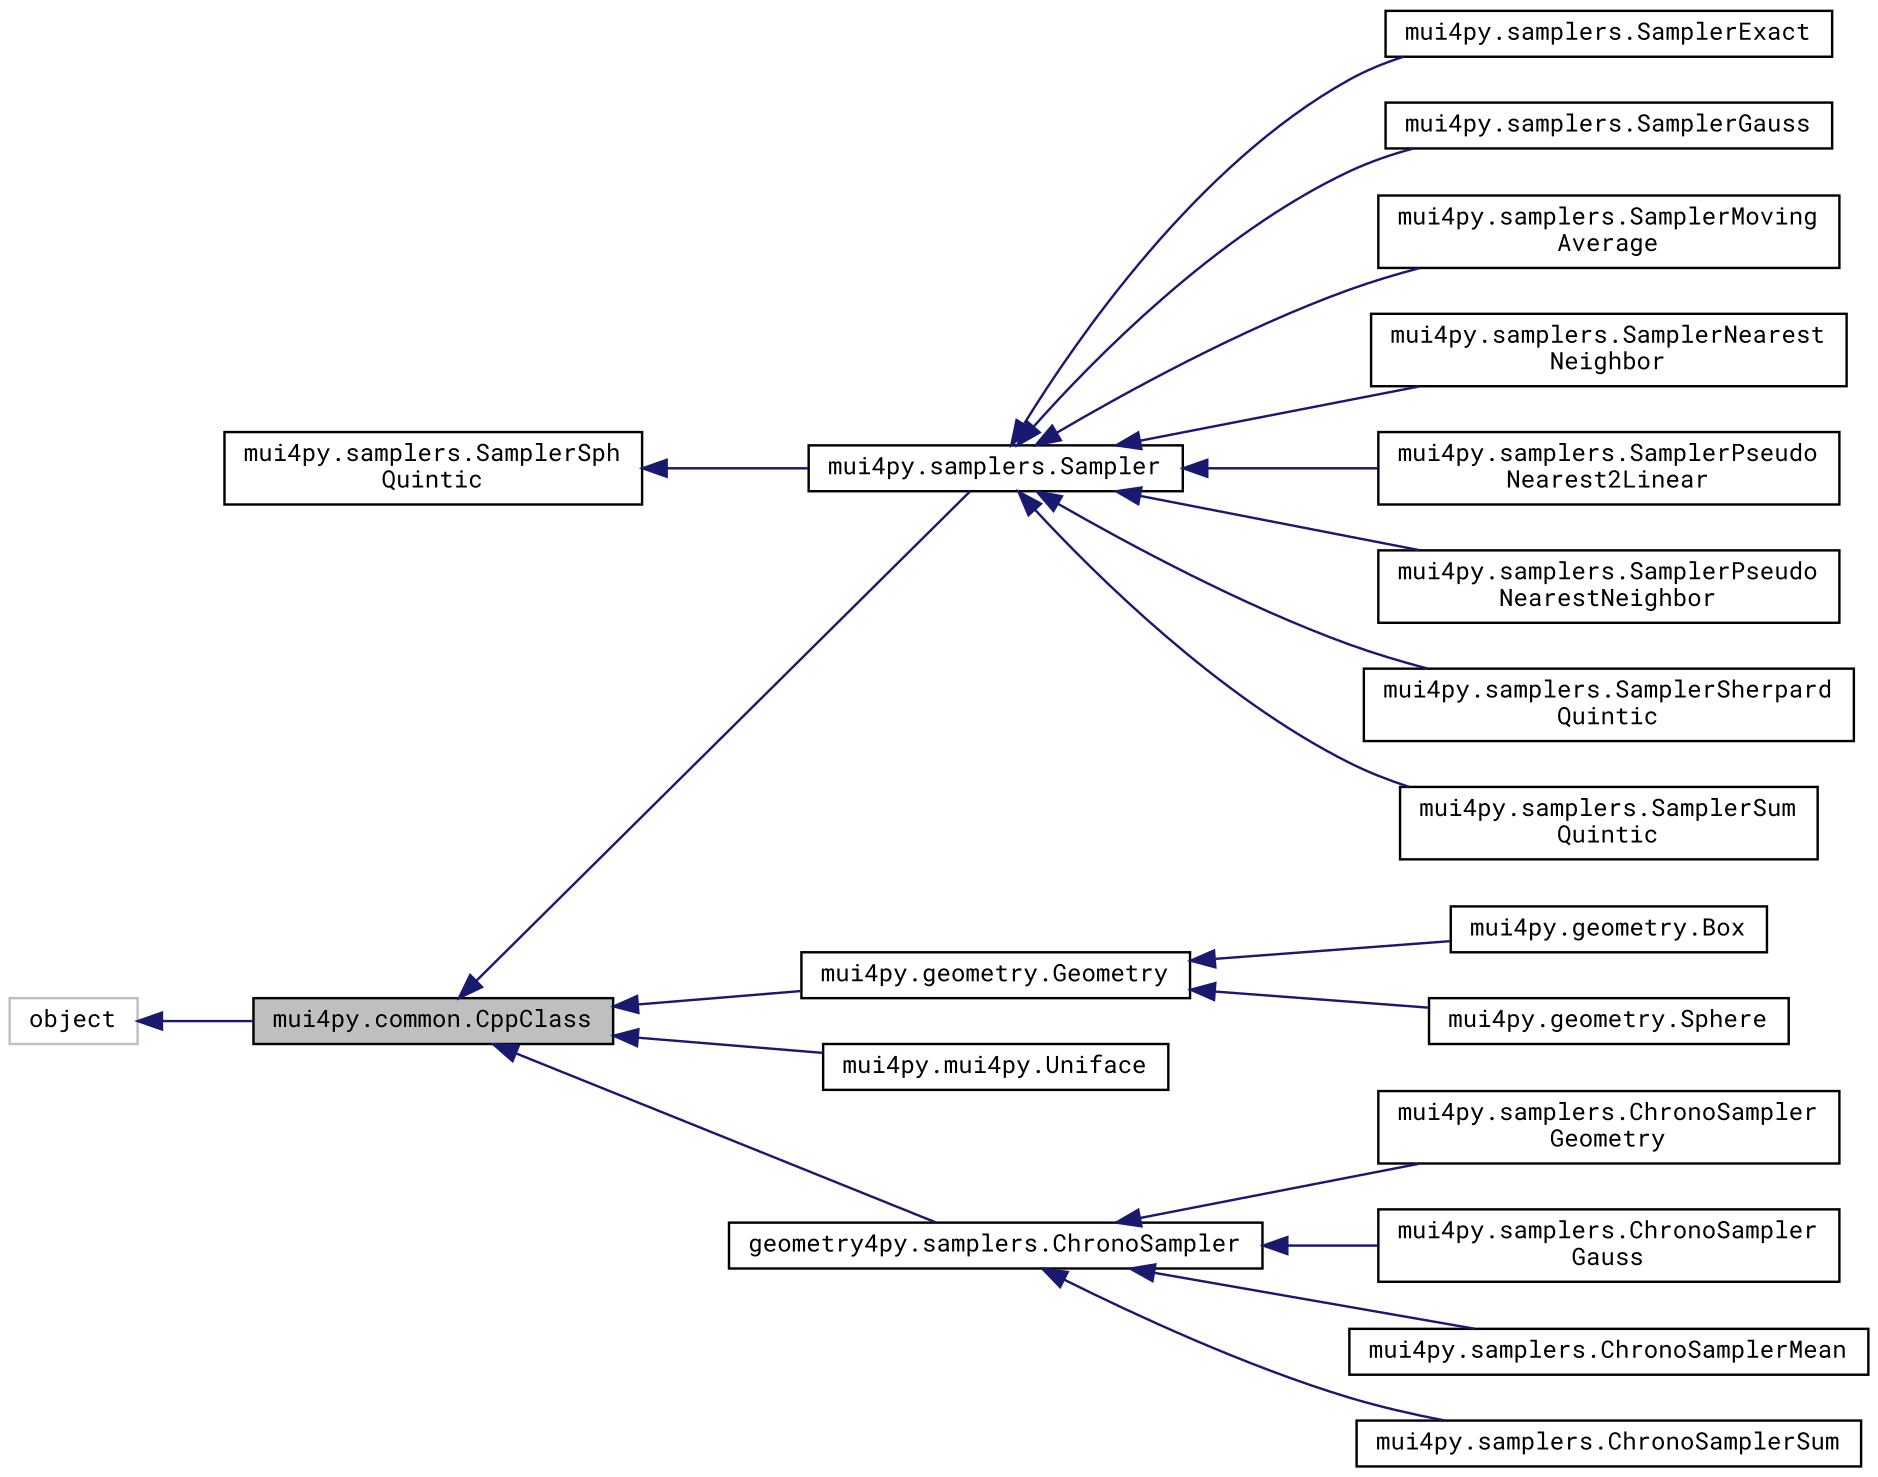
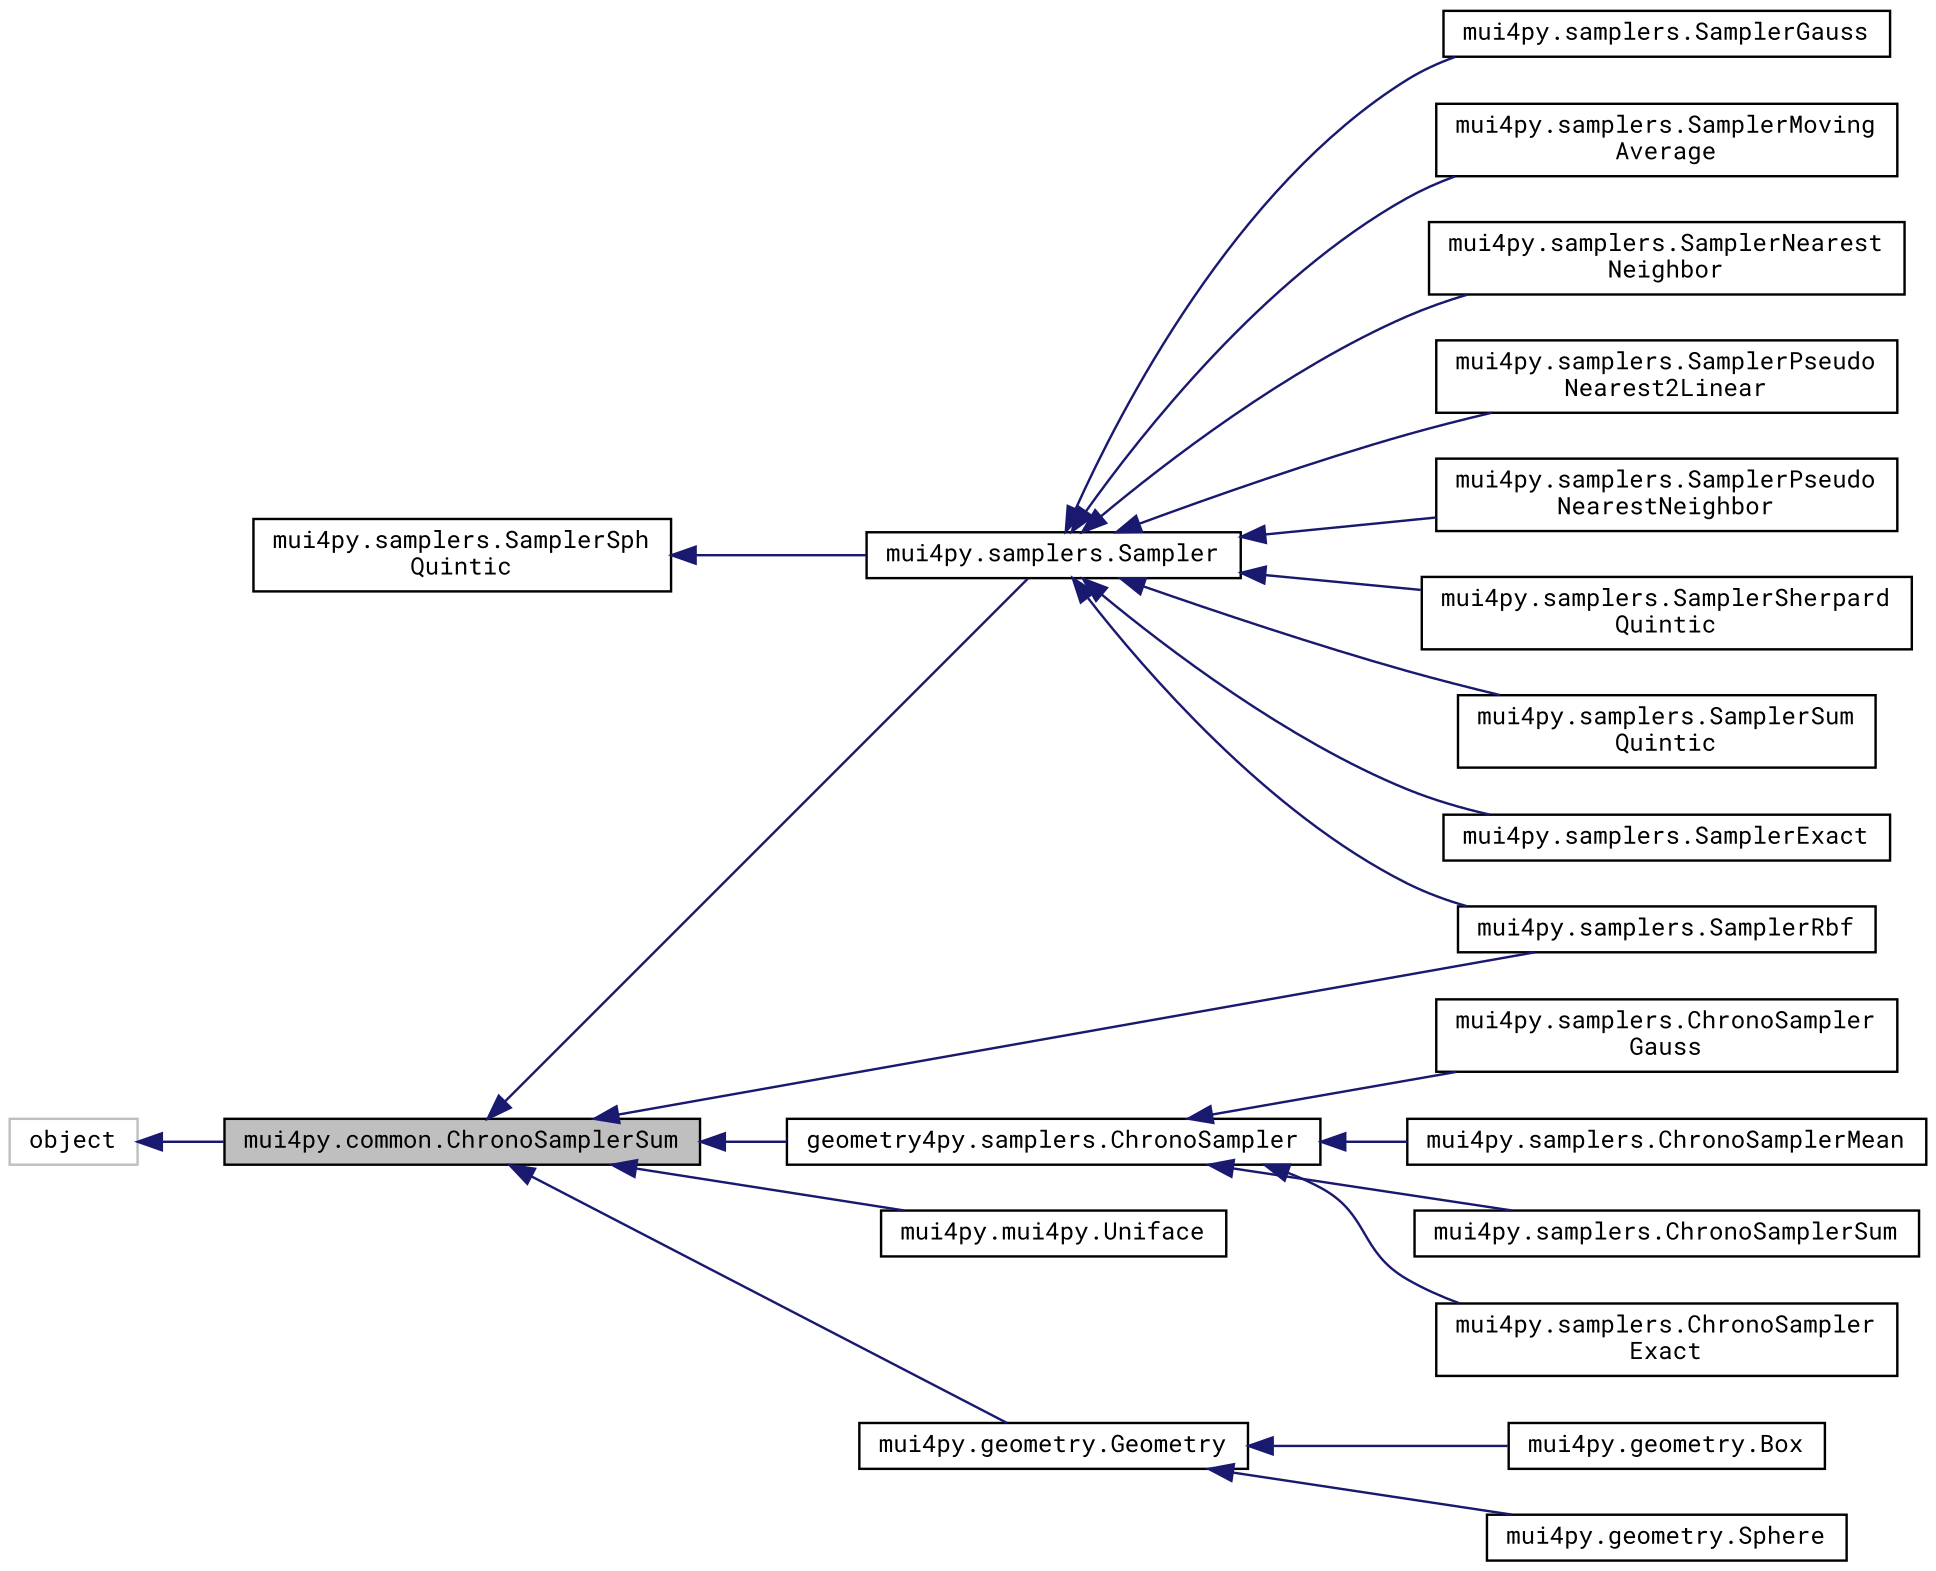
node "mui4py.samplers.SamplerRbf": added
node "mui4py.common.CppClass": label "mui4py.common.CppClass" -> "mui4py.common.ChronoSamplerSum"
node "mui4py.samplers.ChronoSampler Geometry": label "mui4py.samplers.ChronoSampler Geometry" -> "mui4py.samplers.ChronoSampler Exact"
